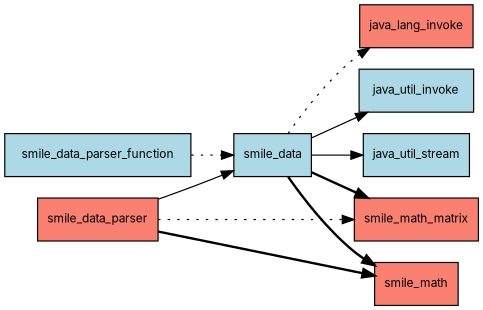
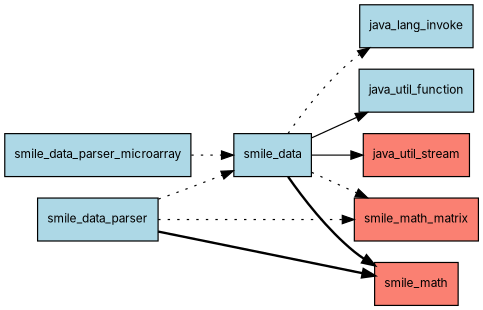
node "java_lang_invoke": fillcolor salmon -> lightblue
node "java_util_invoke": label "java_util_invoke" -> "java_util_function"
node "smile_data_parser_function": label "smile_data_parser_function" -> "smile_data_parser_microarray"
node "java_util_stream": fillcolor lightblue -> salmon
edge "smile_data" -> "smile_math_matrix": style bold -> dotted
edge "smile_data_parser" -> "smile_data": style solid -> dotted
node "smile_data_parser": fillcolor salmon -> lightblue
